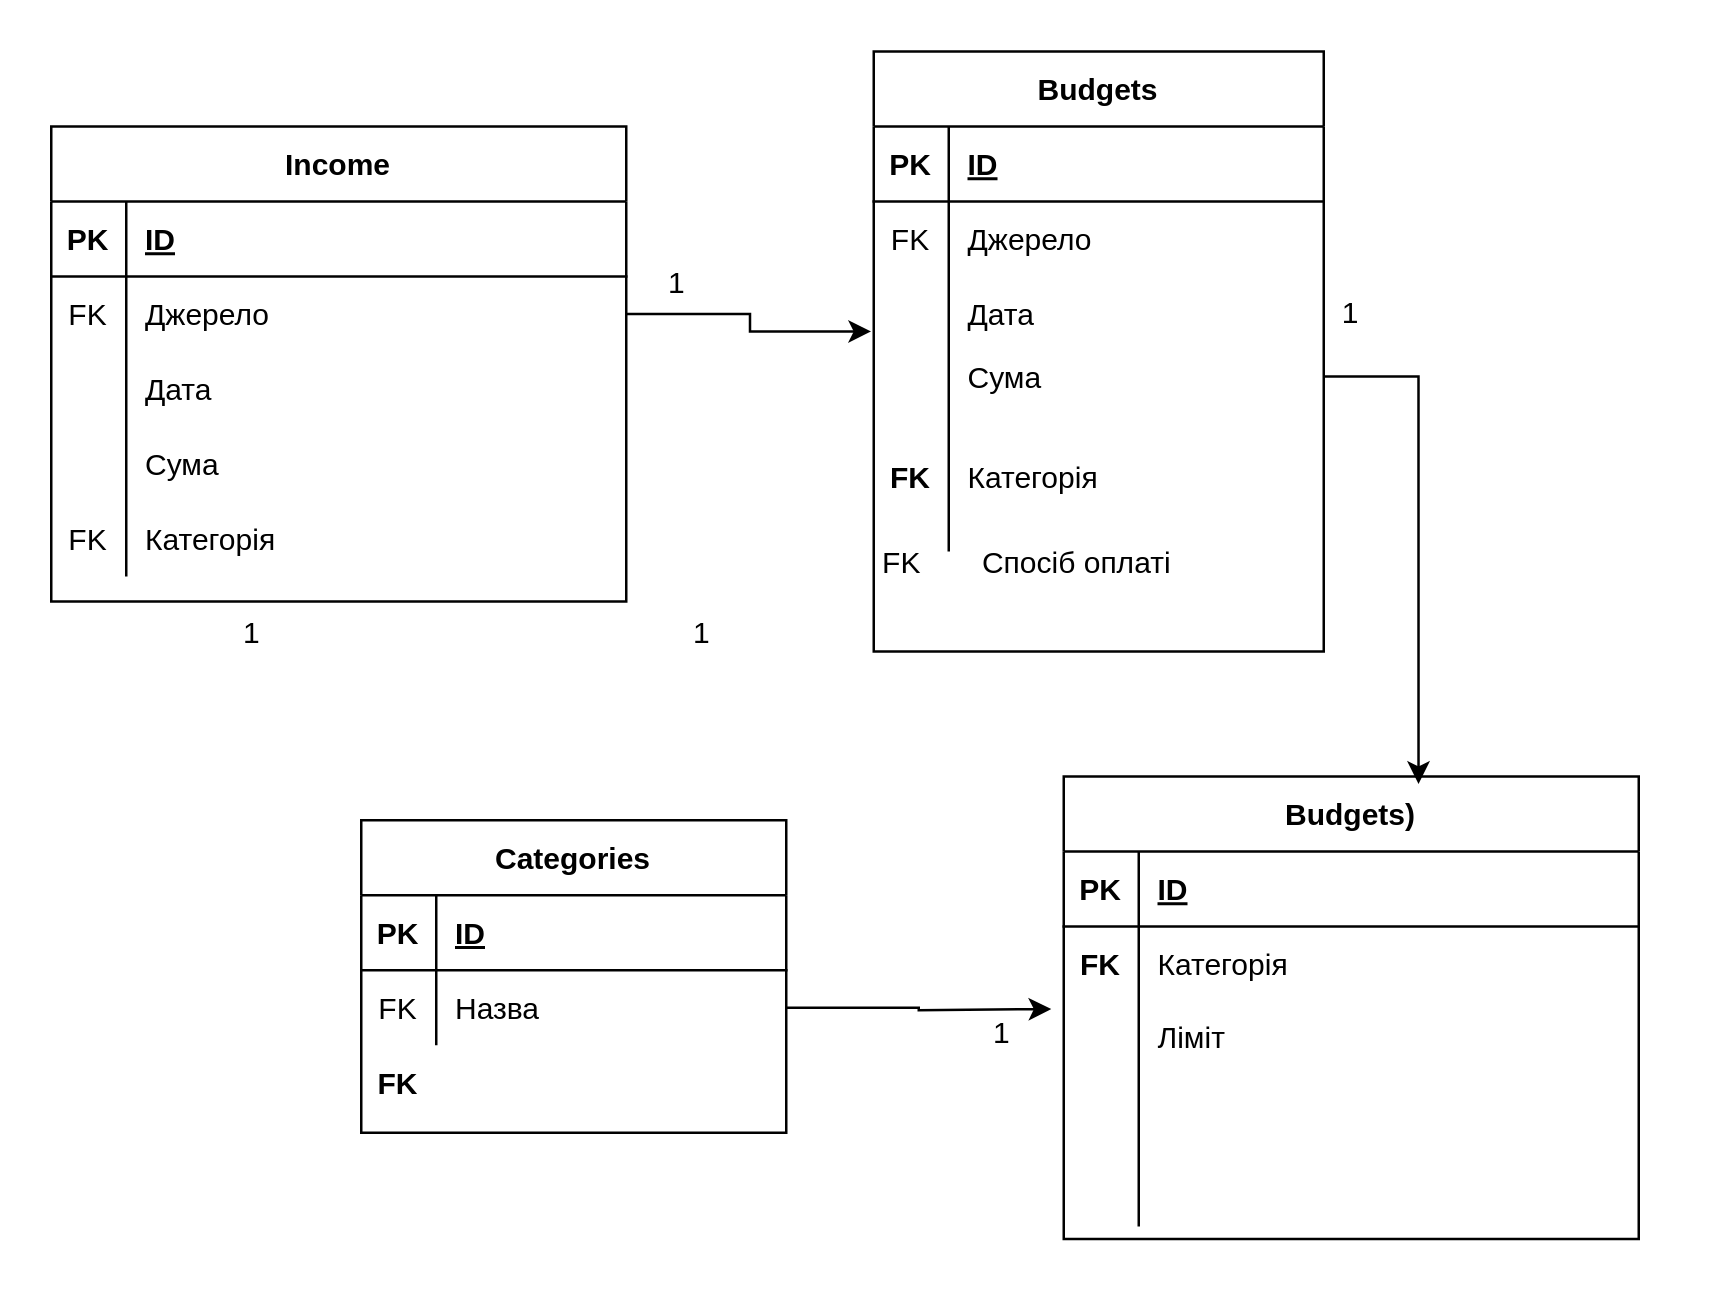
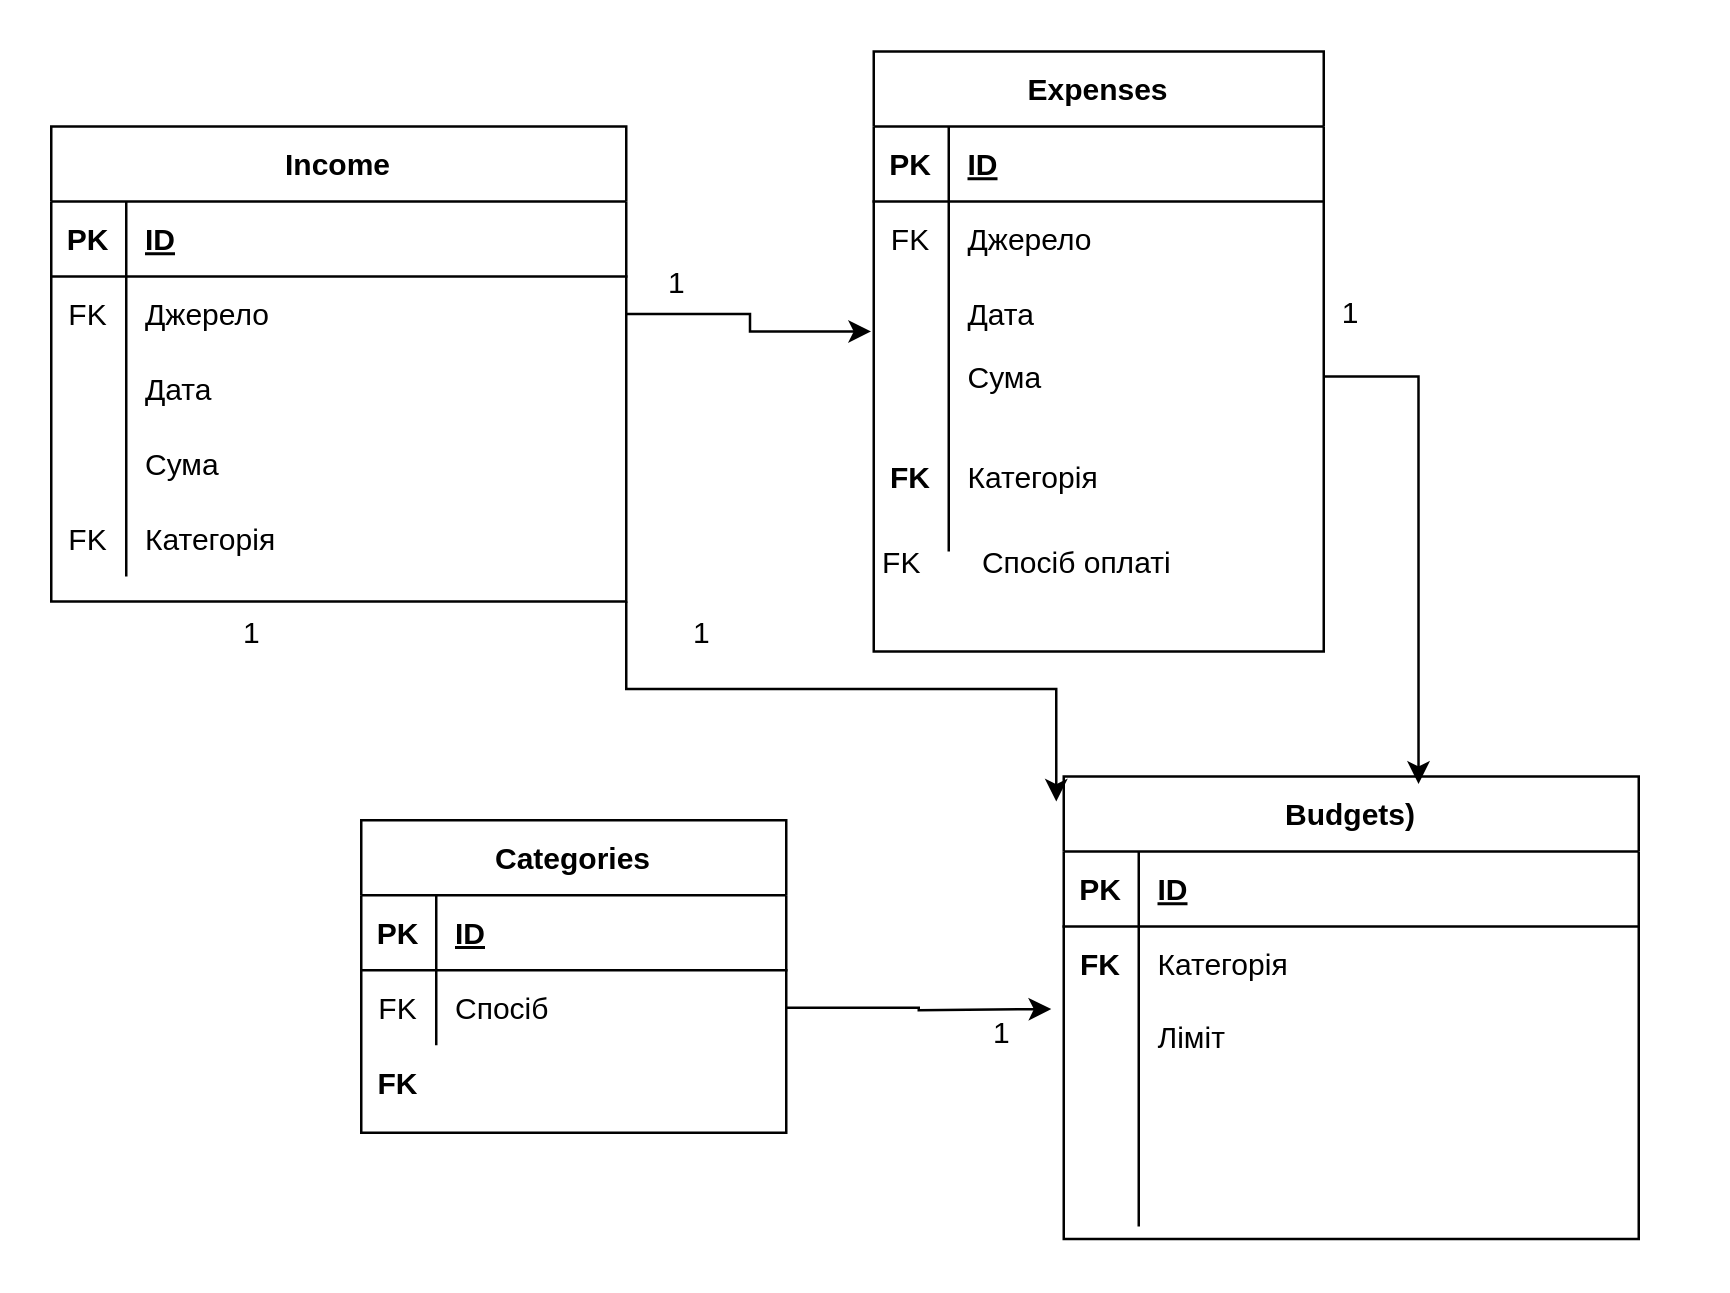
node "Budgets": label "Budgets" -> "Expenses"
edge "Income" -> "Budgets)": added
node "Назва": label "Назва" -> "Спосіб"
